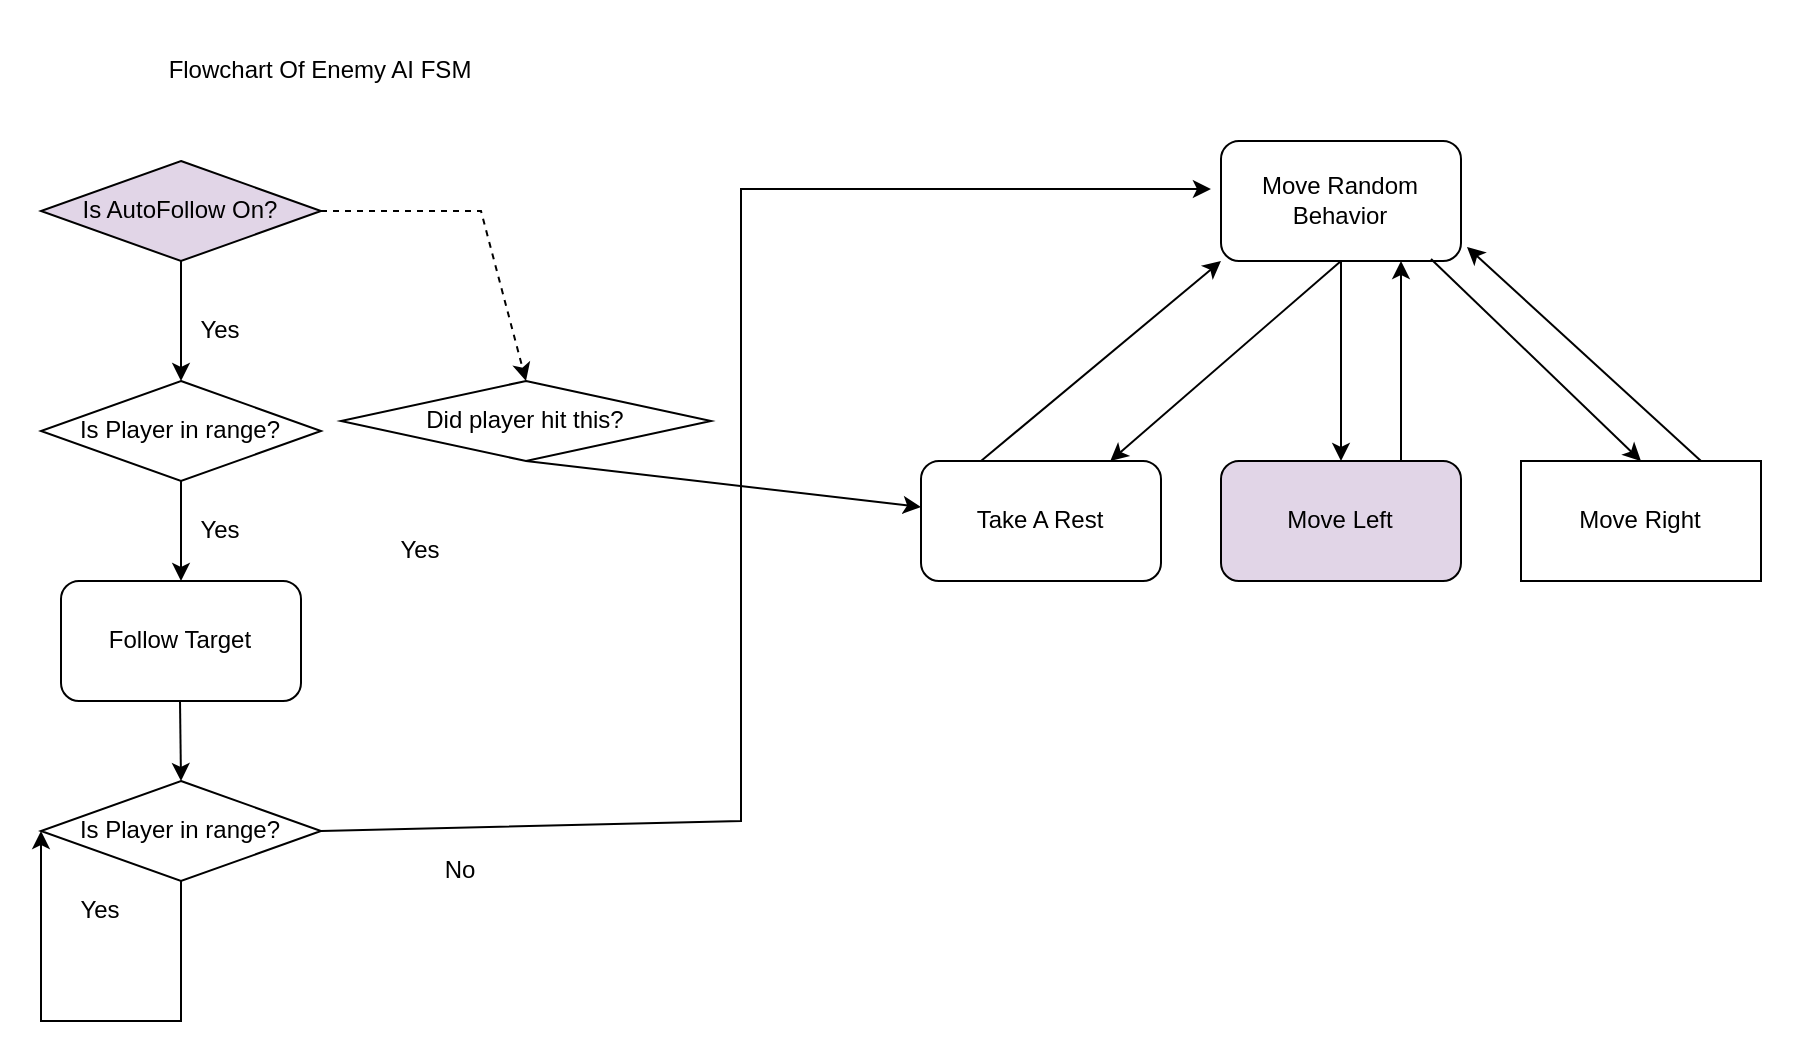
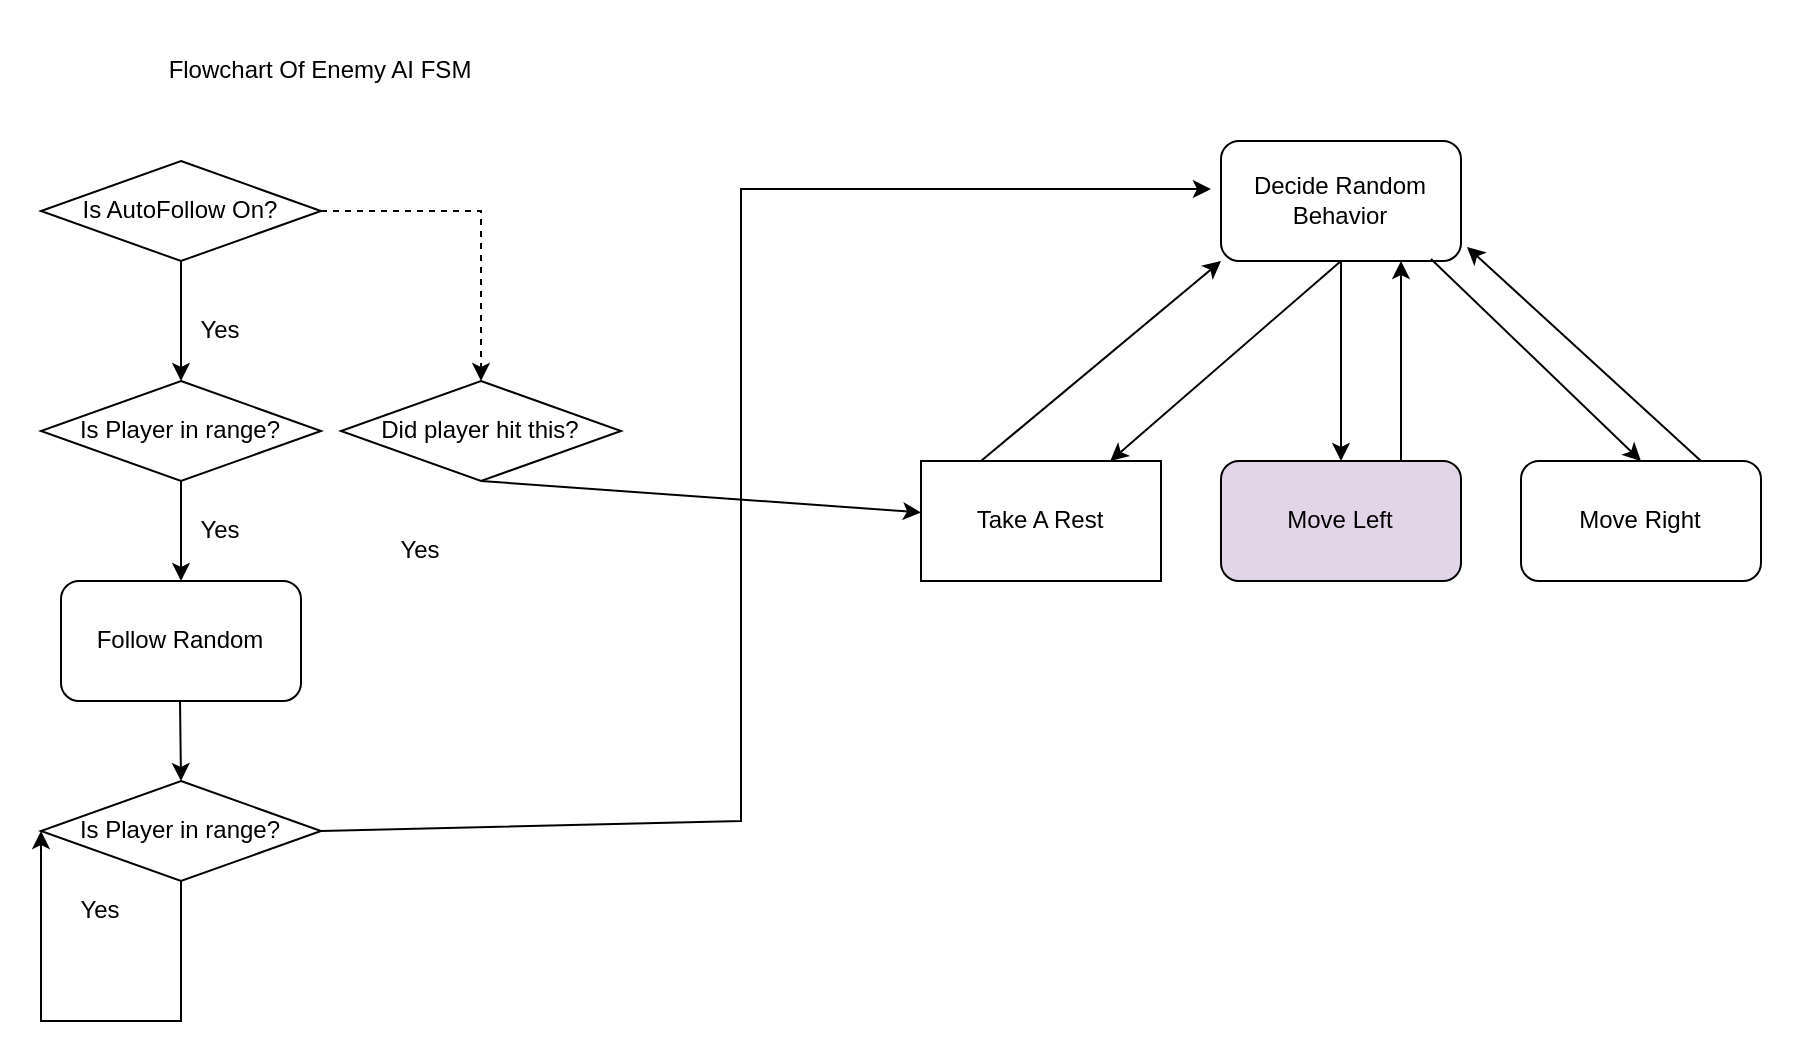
node "Move Random Behavior": label "Move Random Behavior" -> "Decide Random Behavior"
node "Is AutoFollow On?": fillcolor #e1d5e7 -> #ffffff
node "Did player hit this?": size 370x80 -> 280x100
node "Take A Rest": shape rounded rectangle -> rectangle
node "Move Right": shape rectangle -> rounded rectangle
node "Follow Target": label "Follow Target" -> "Follow Random"
node "No": removed
